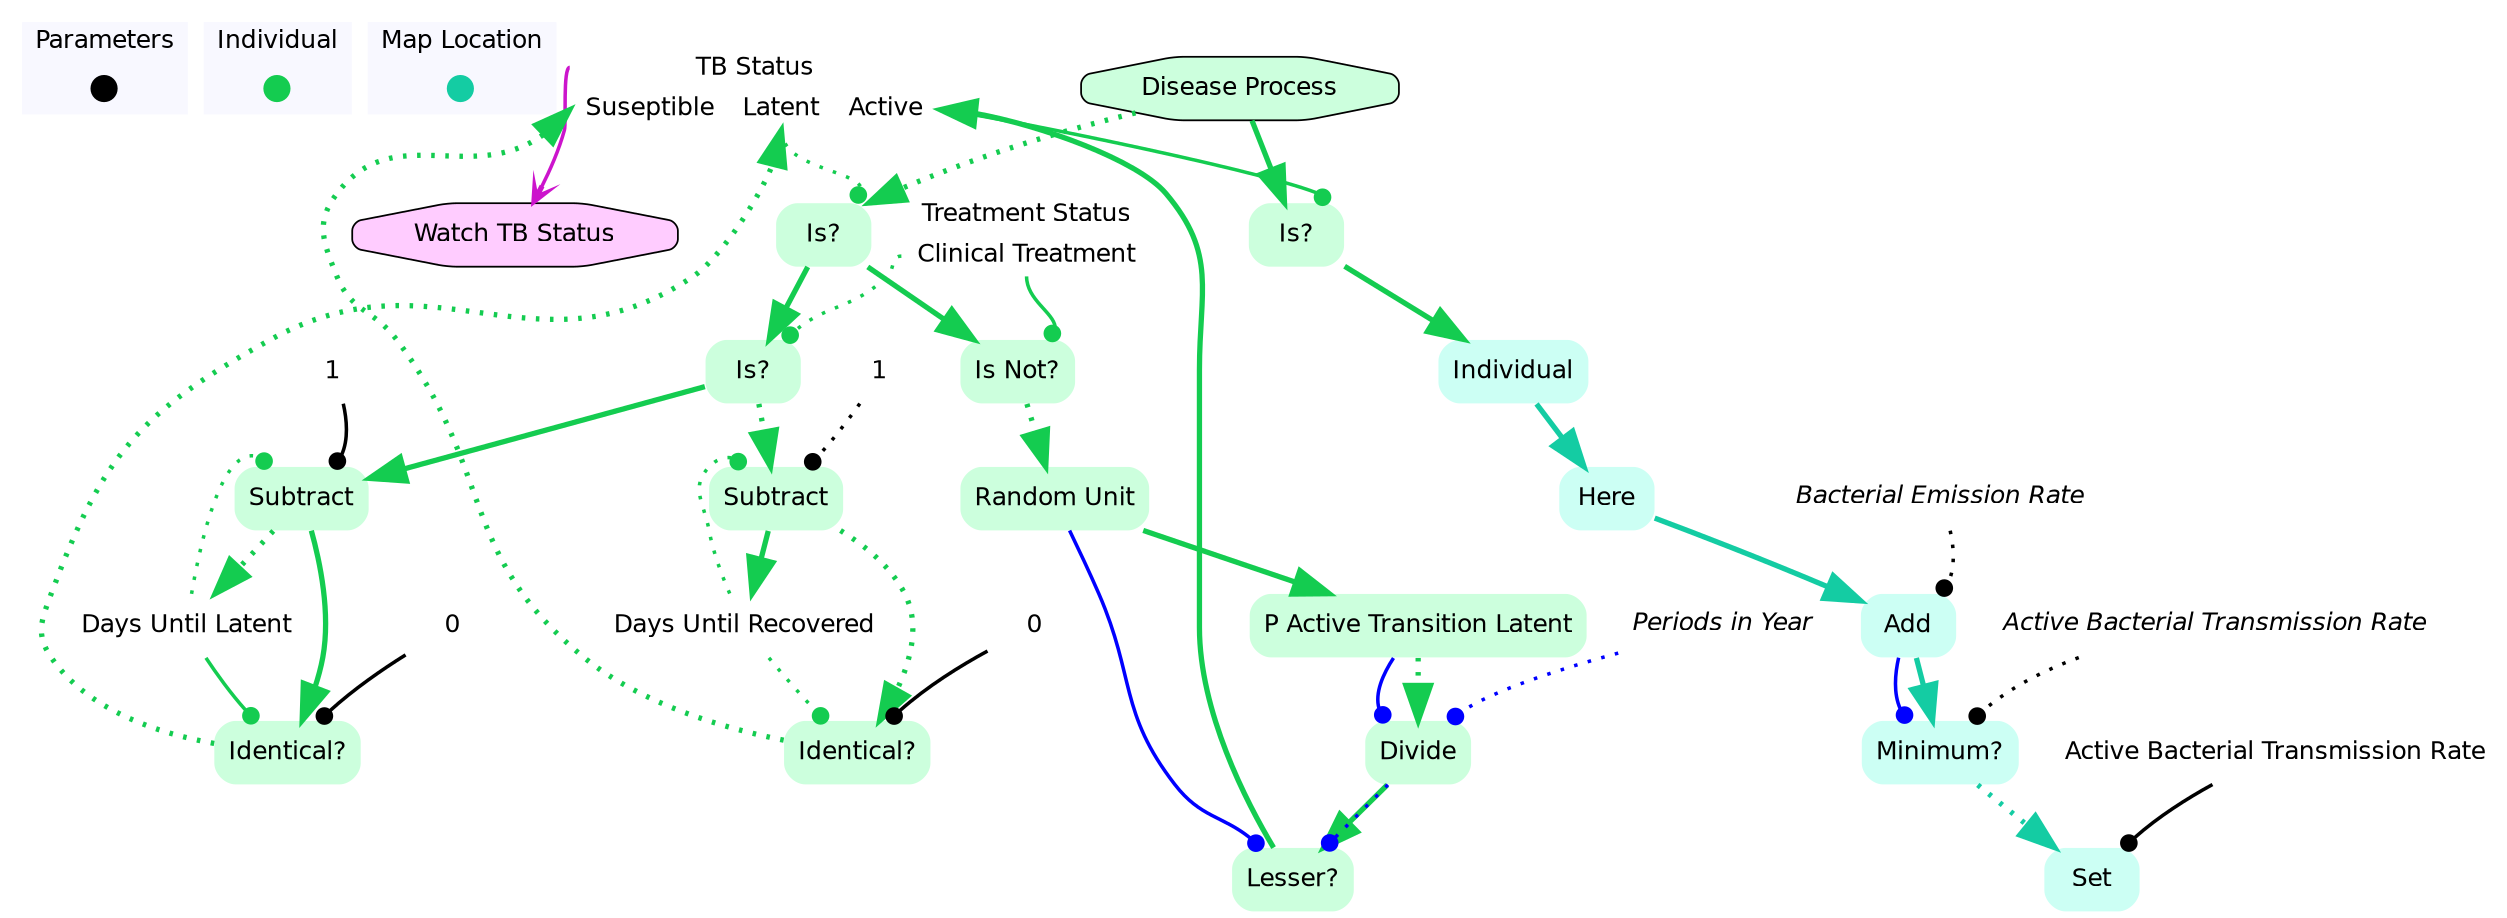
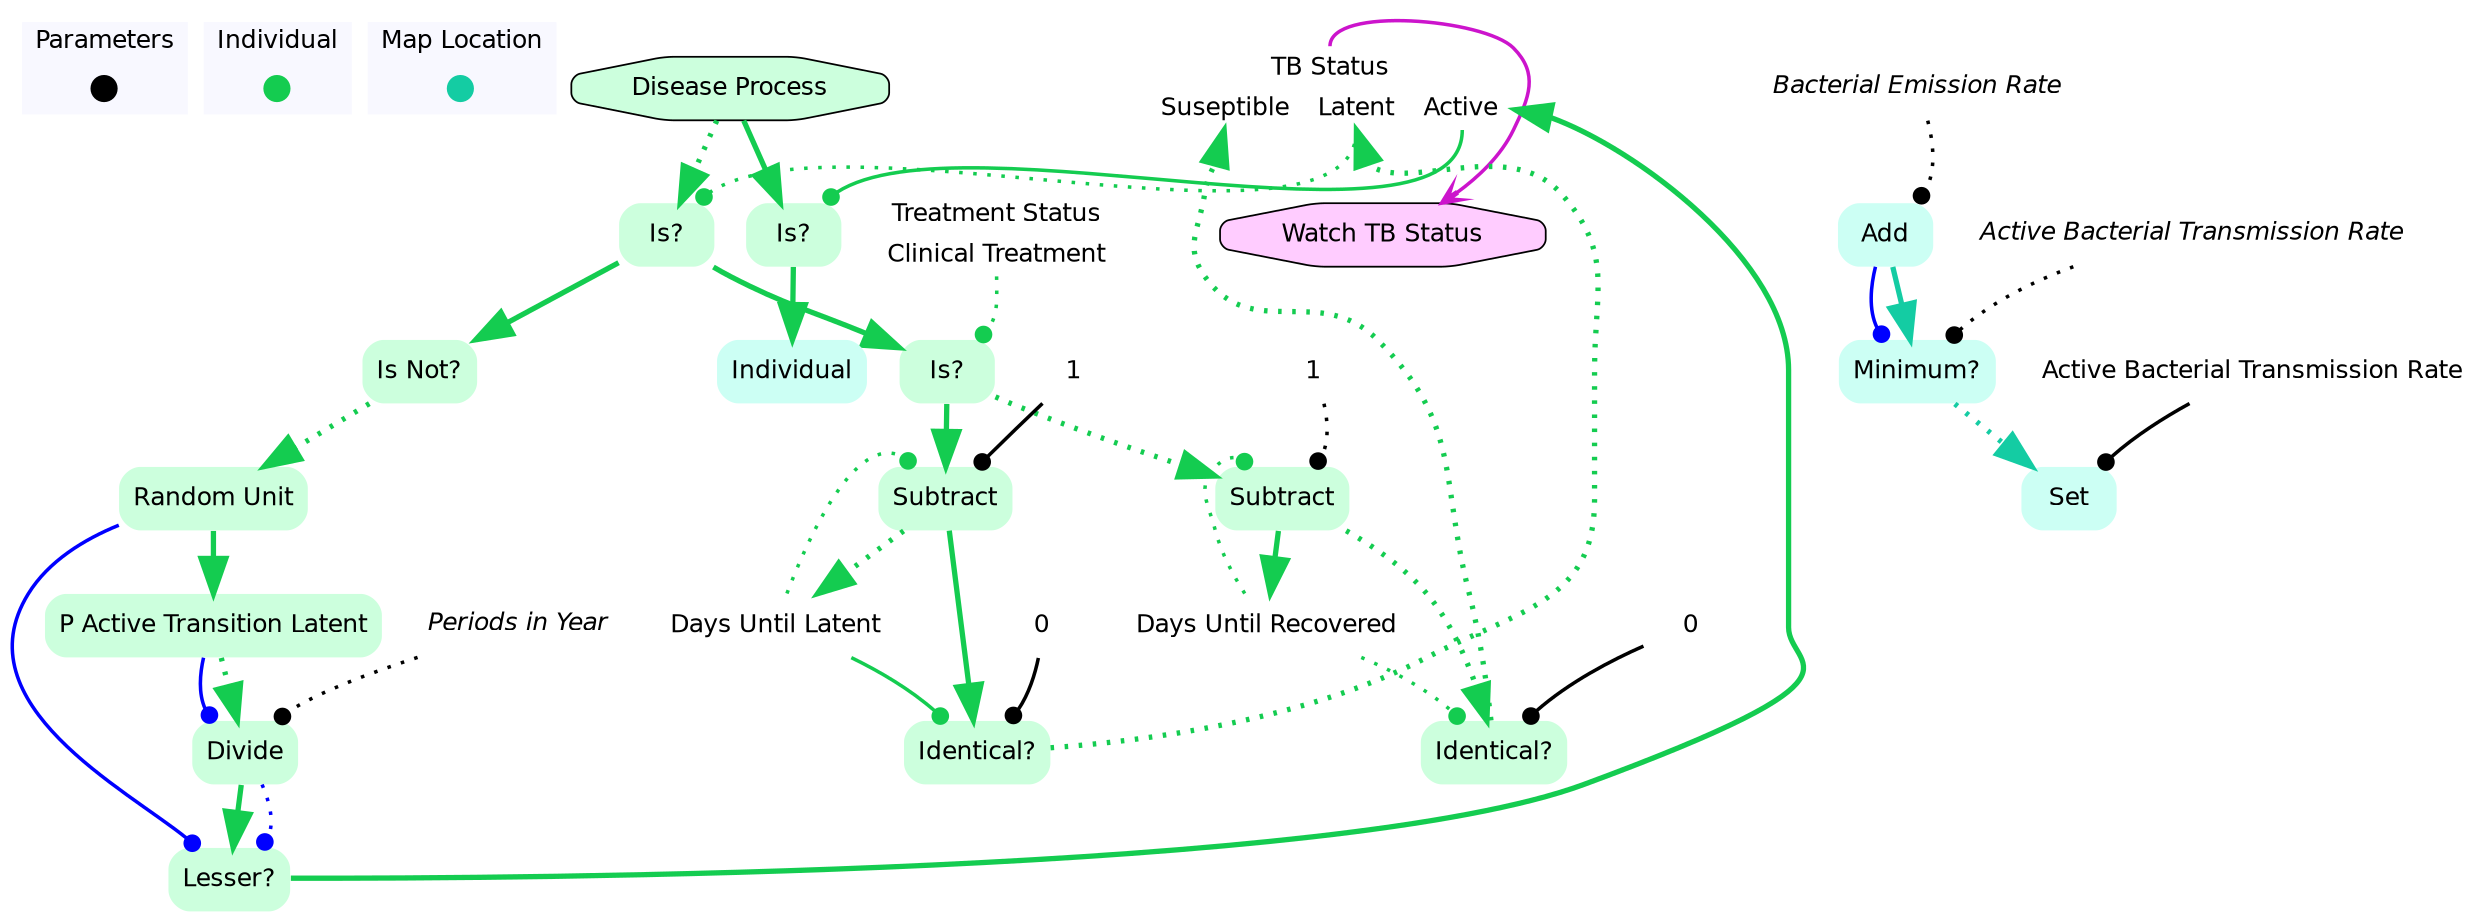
edge "Treatment Status" -> "Is Not?": removed
node "Here": removed
edge "Periods in Year" -> "Divide": color blue -> black
